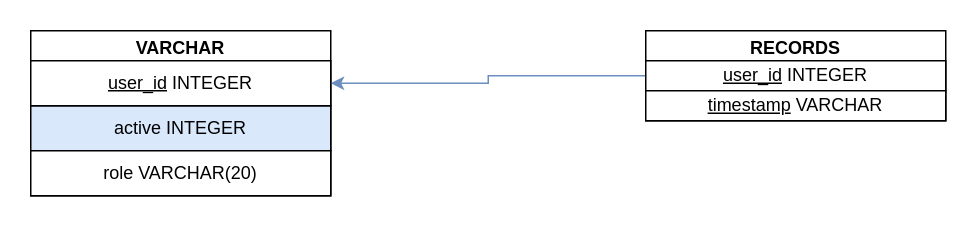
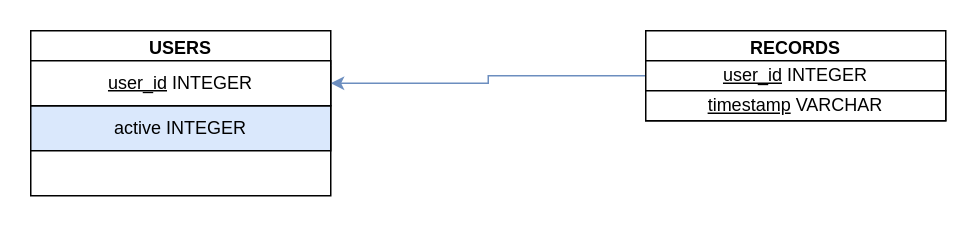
node "VARCHAR": label "VARCHAR" -> "USERS"
node "role VARCHAR(20)": removed
